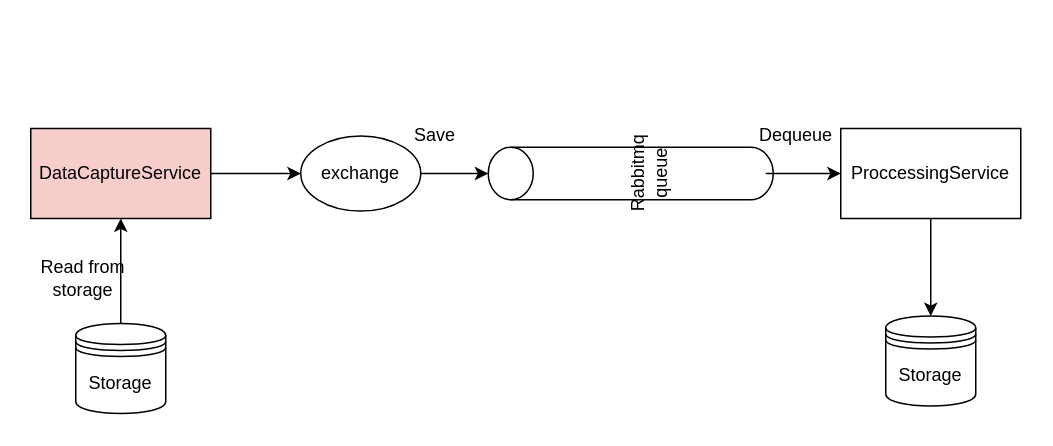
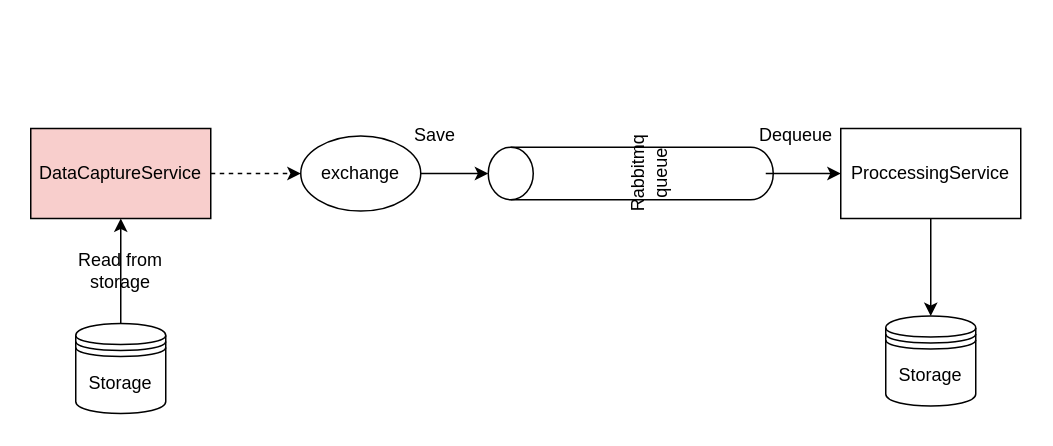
edge "DataCaptureService" -> "exchange": style solid -> dashed
node "Read from storage": moved (83, 278) -> (121, 271)
